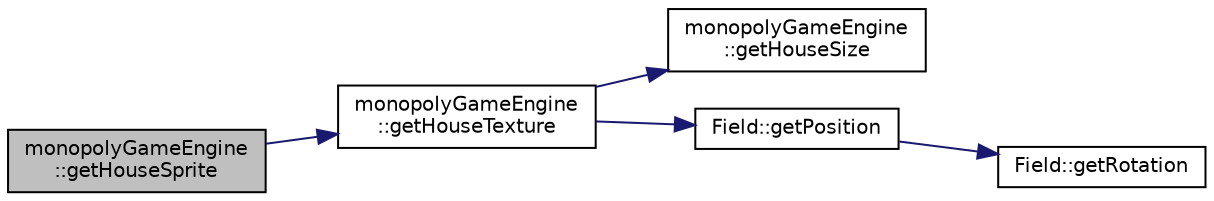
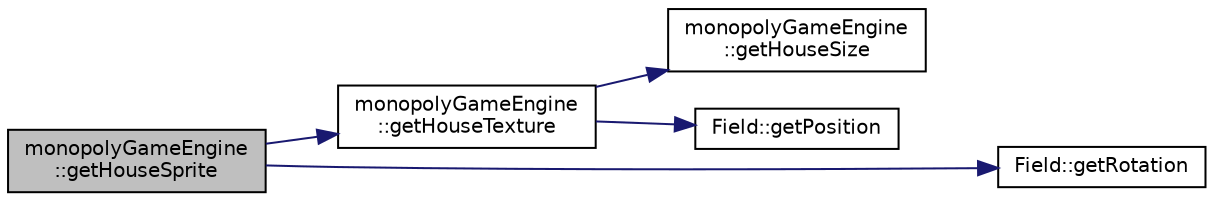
edge "Field::getPosition" -> "Field::getRotation": now "monopolyGameEngine ::getHouseSprite" -> "Field::getRotation"
